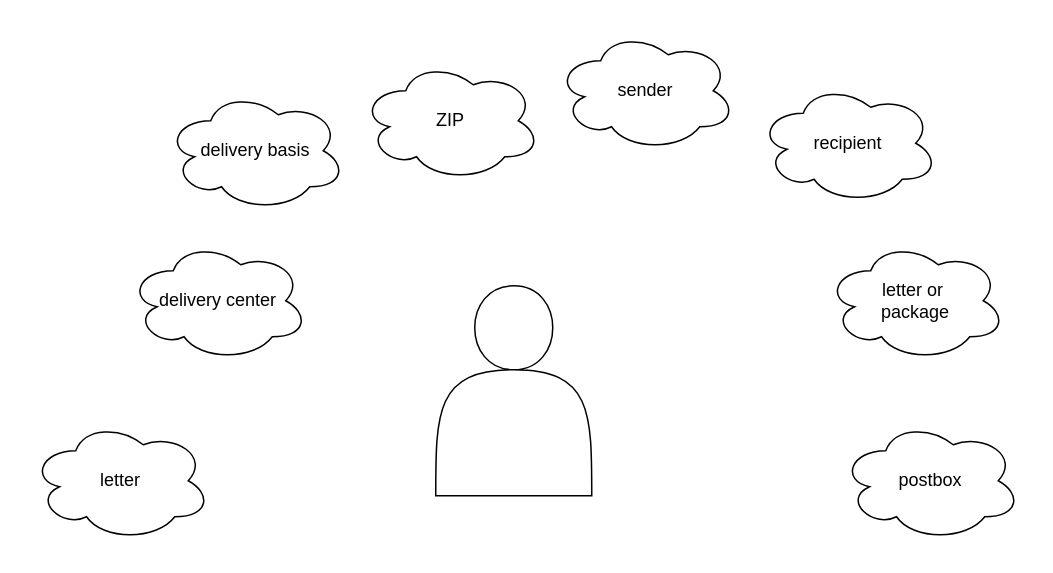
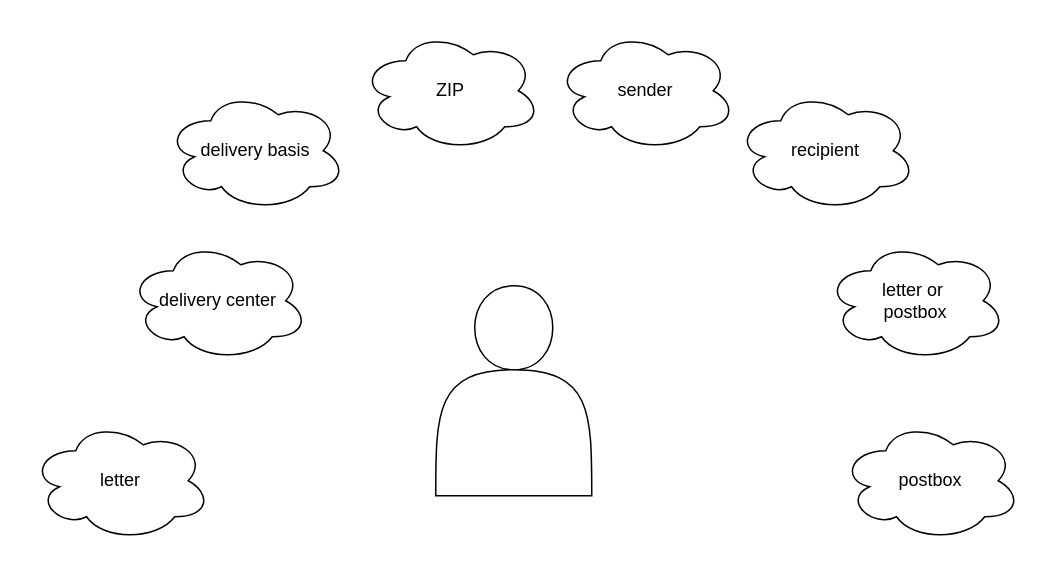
node "ZIP": moved (451, 121) -> (451, 91)
node "recipient": moved (848, 143) -> (826, 151)
node "letter or package": label "letter or package" -> "letter or postbox"
